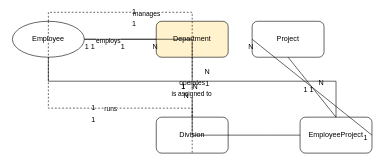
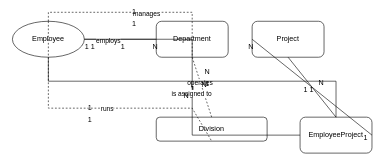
node "Department": fillcolor #fff2cc -> #ffffff
node "Division": size 72x36 -> 111x24
